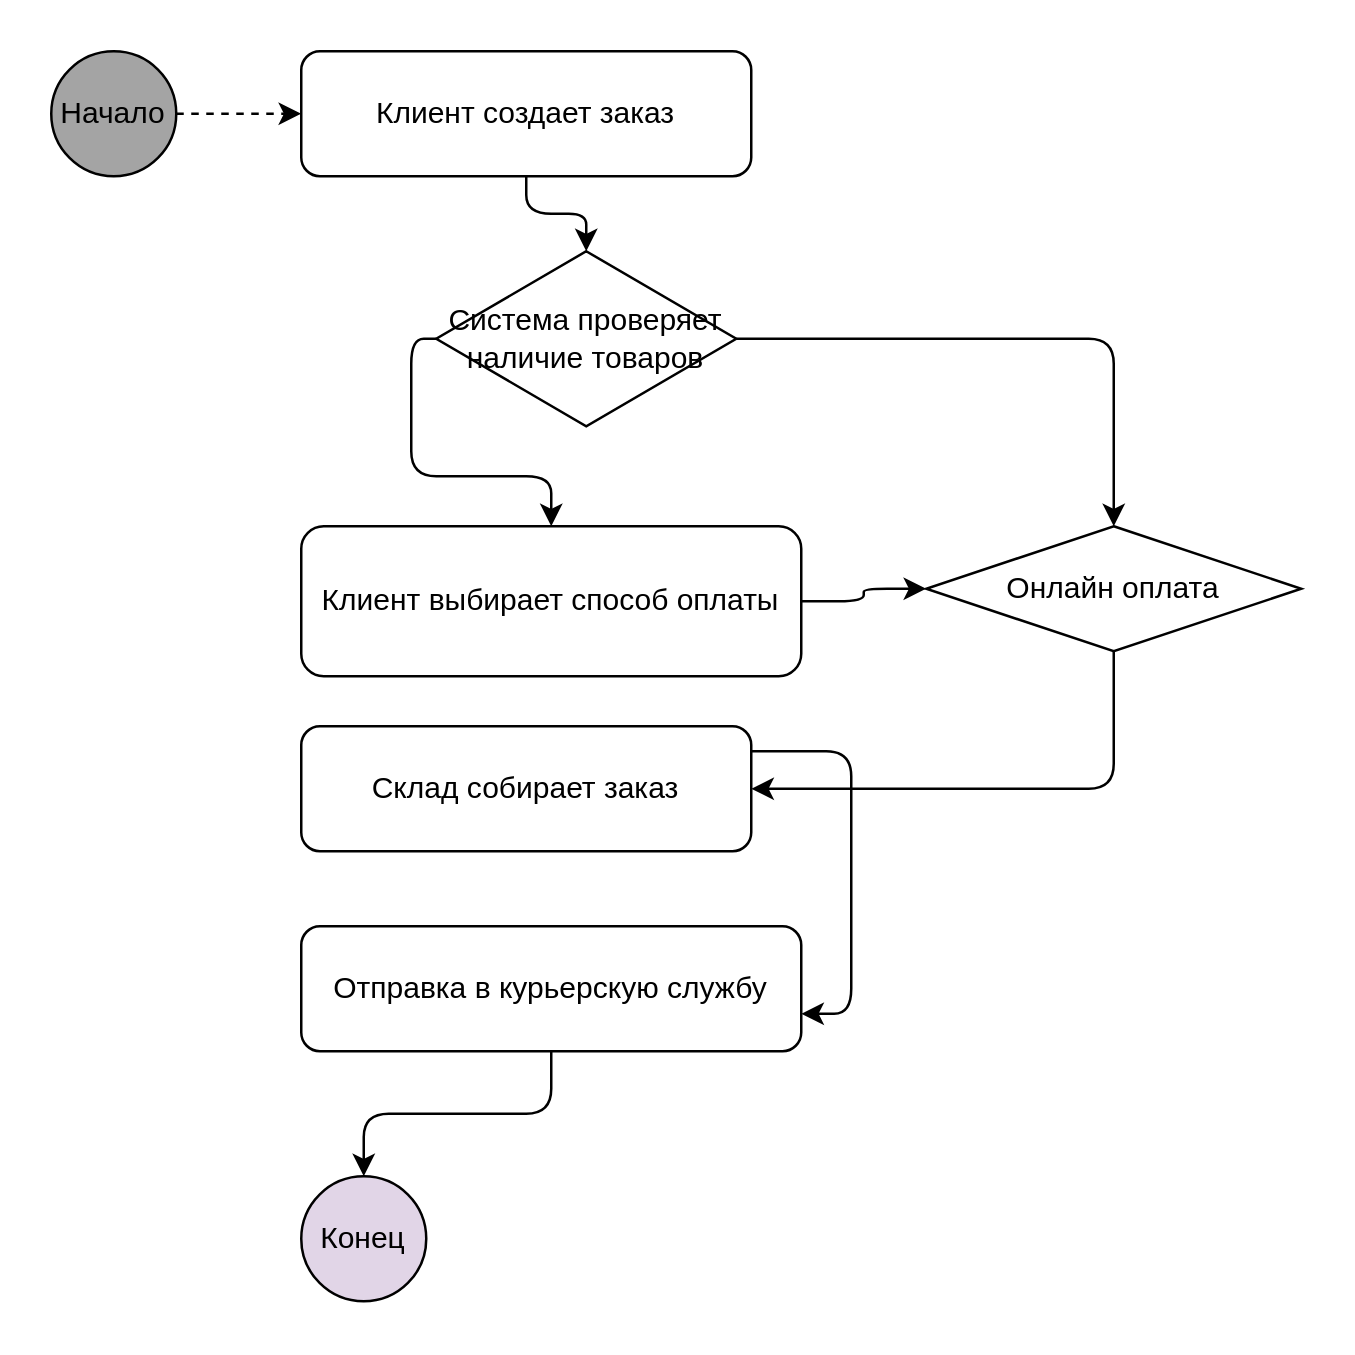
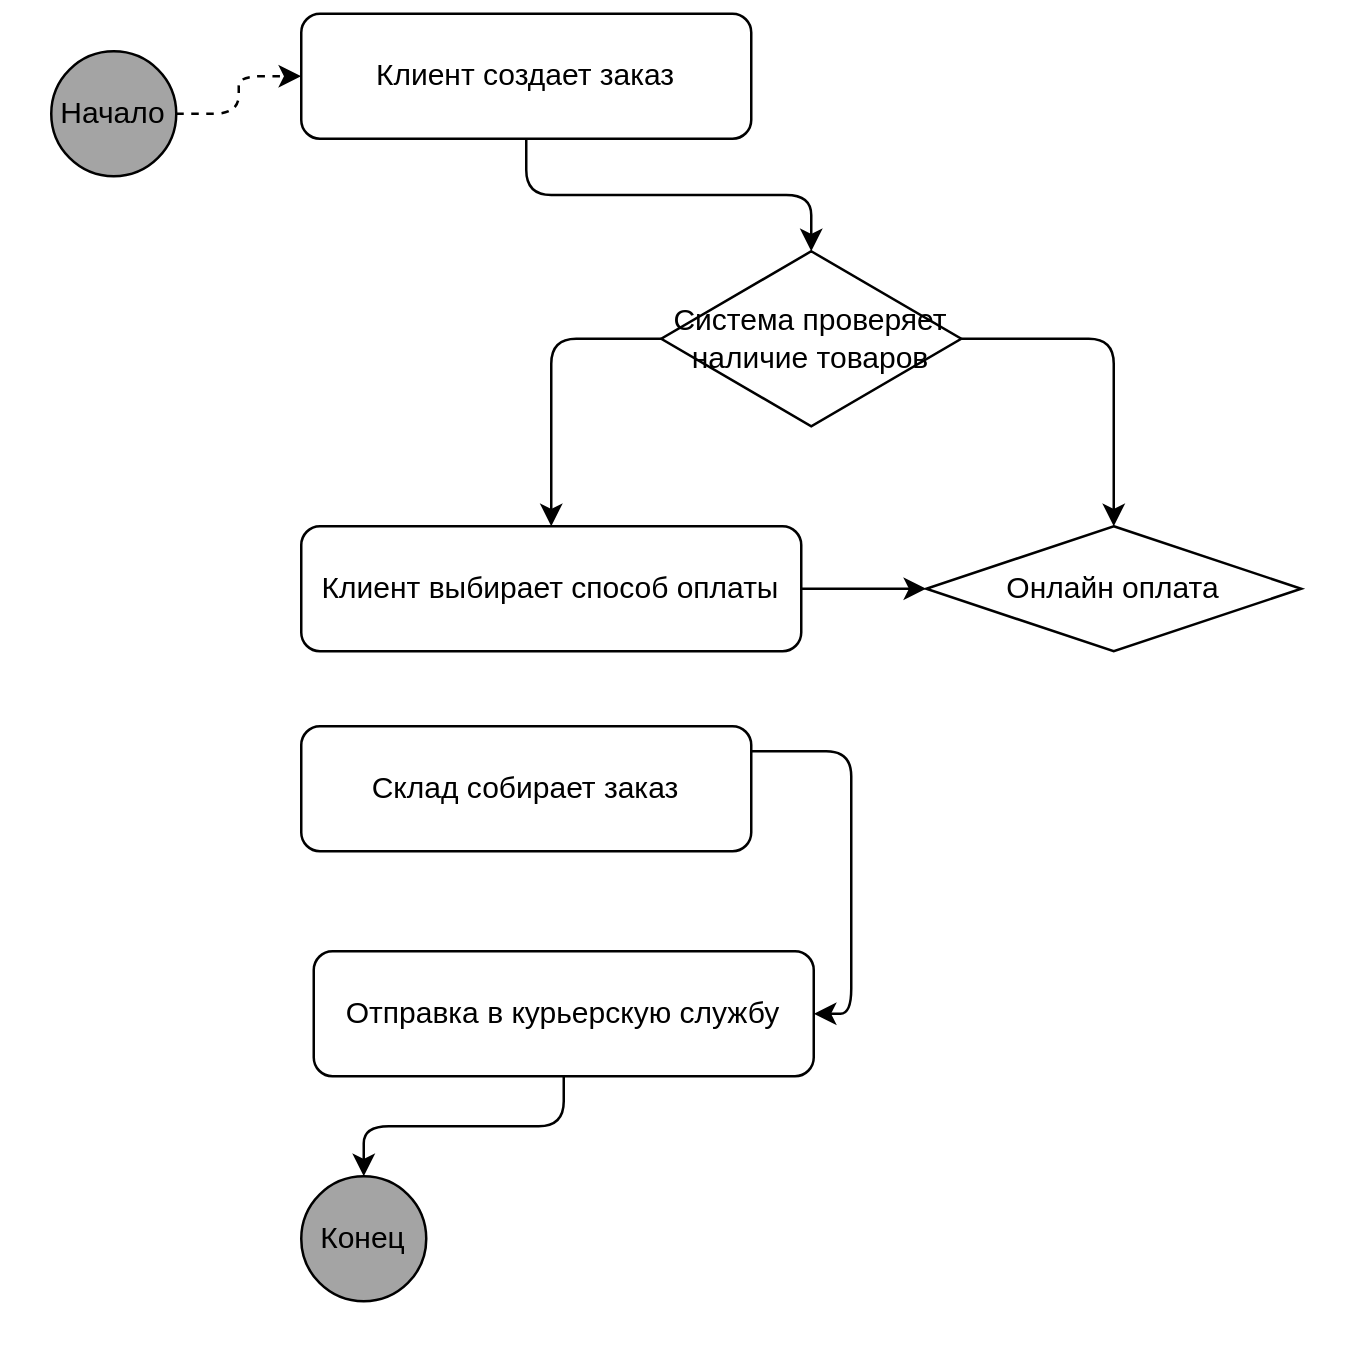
node "Клиент создает заказ": moved (526, 114) -> (526, 76)
node "Система проверяет наличие товаров": moved (586, 339) -> (811, 339)
node "Клиент выбирает способ оплаты": size 500x150 -> 500x125
edge "Онлайн оплата" -> "Склад собирает заказ": removed
node "Отправка в курьерскую службу": moved (551, 989) -> (564, 1014)
node "Конец": fillcolor #e1d5e7 -> #a4a4a4
